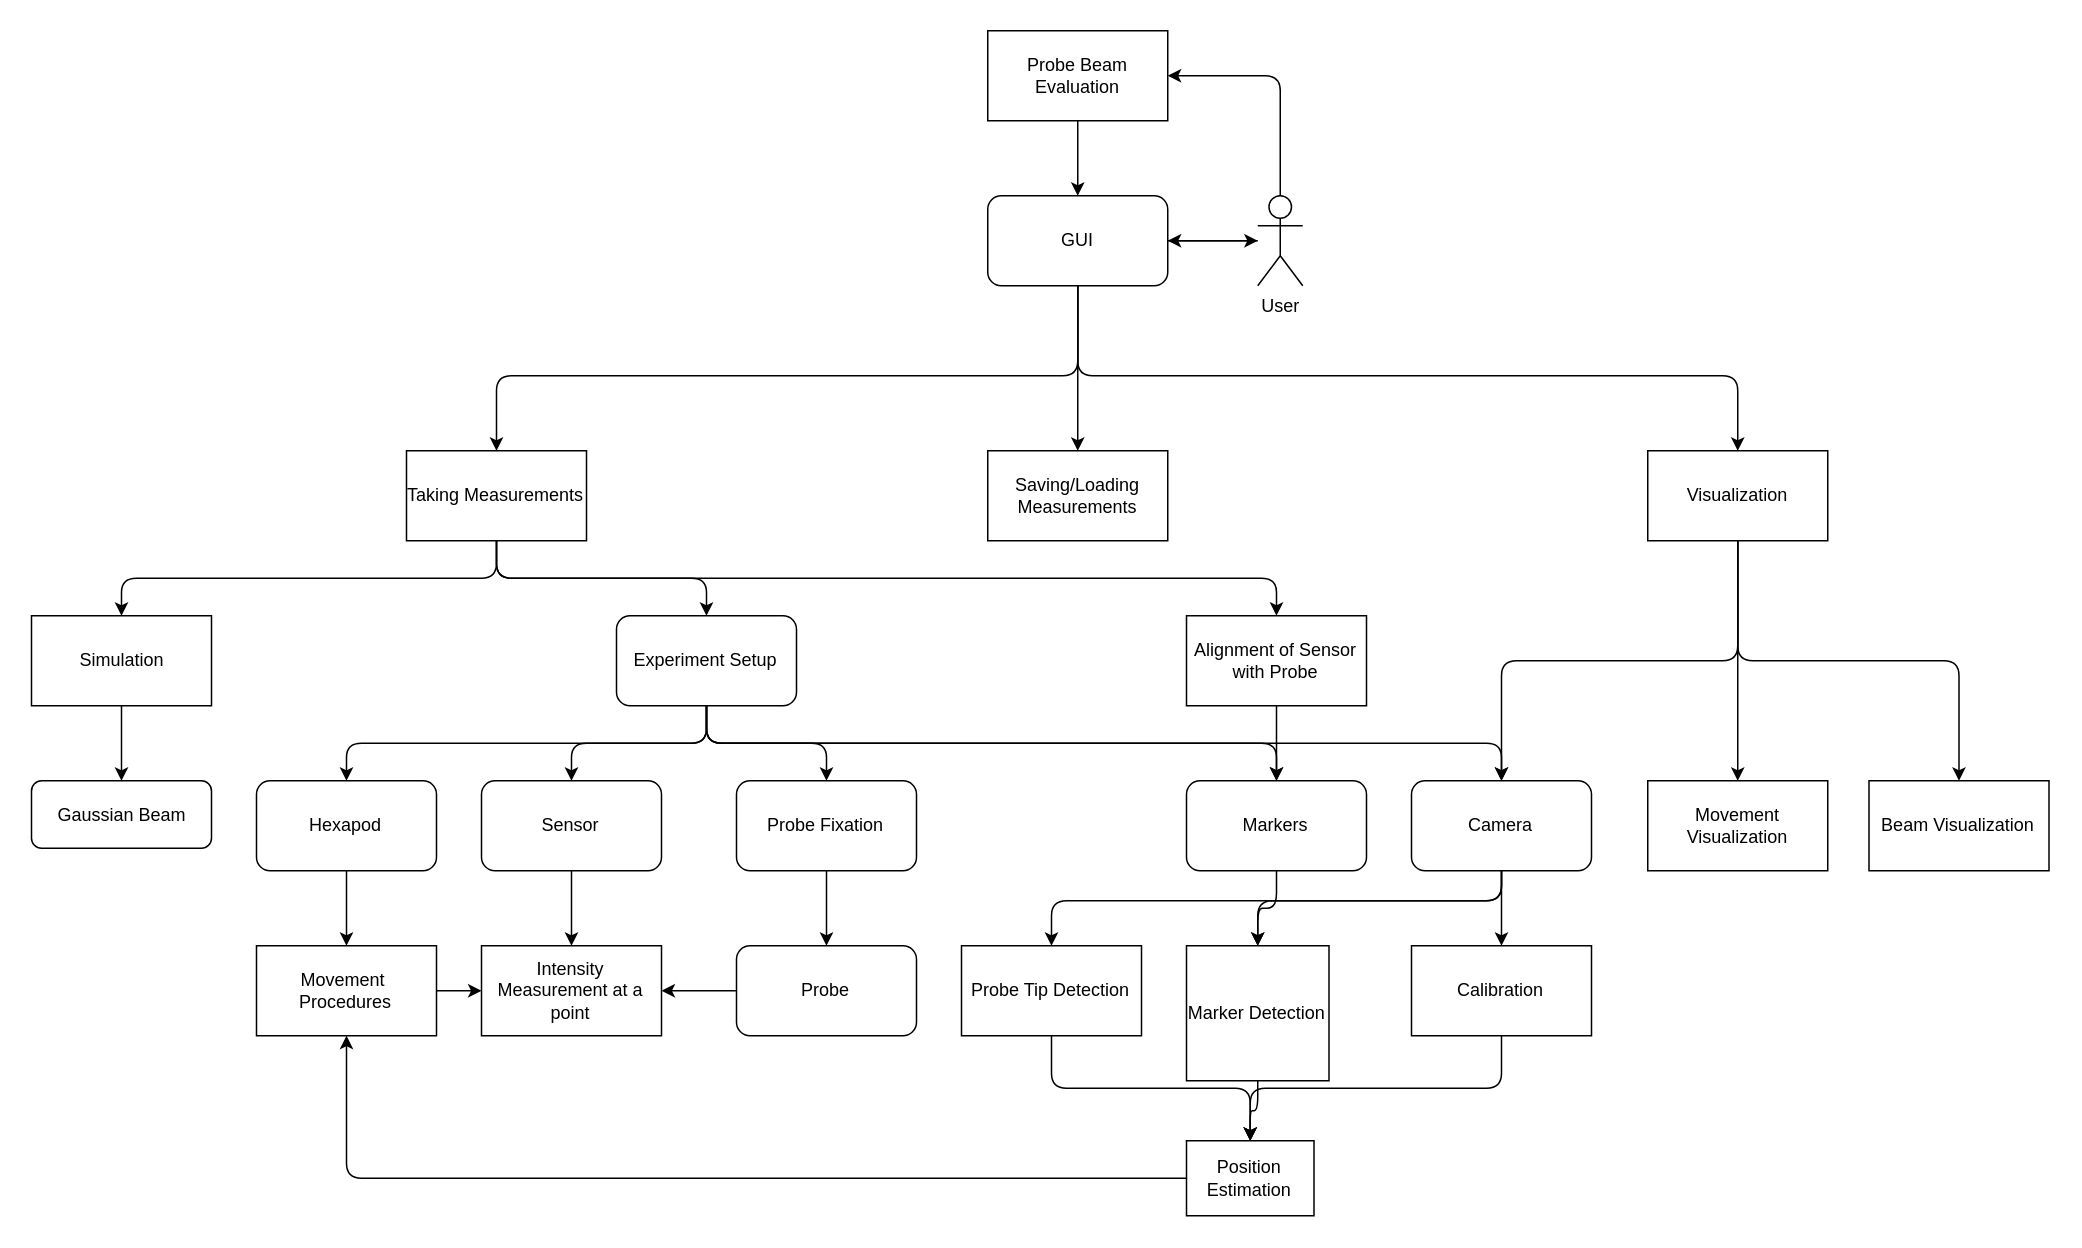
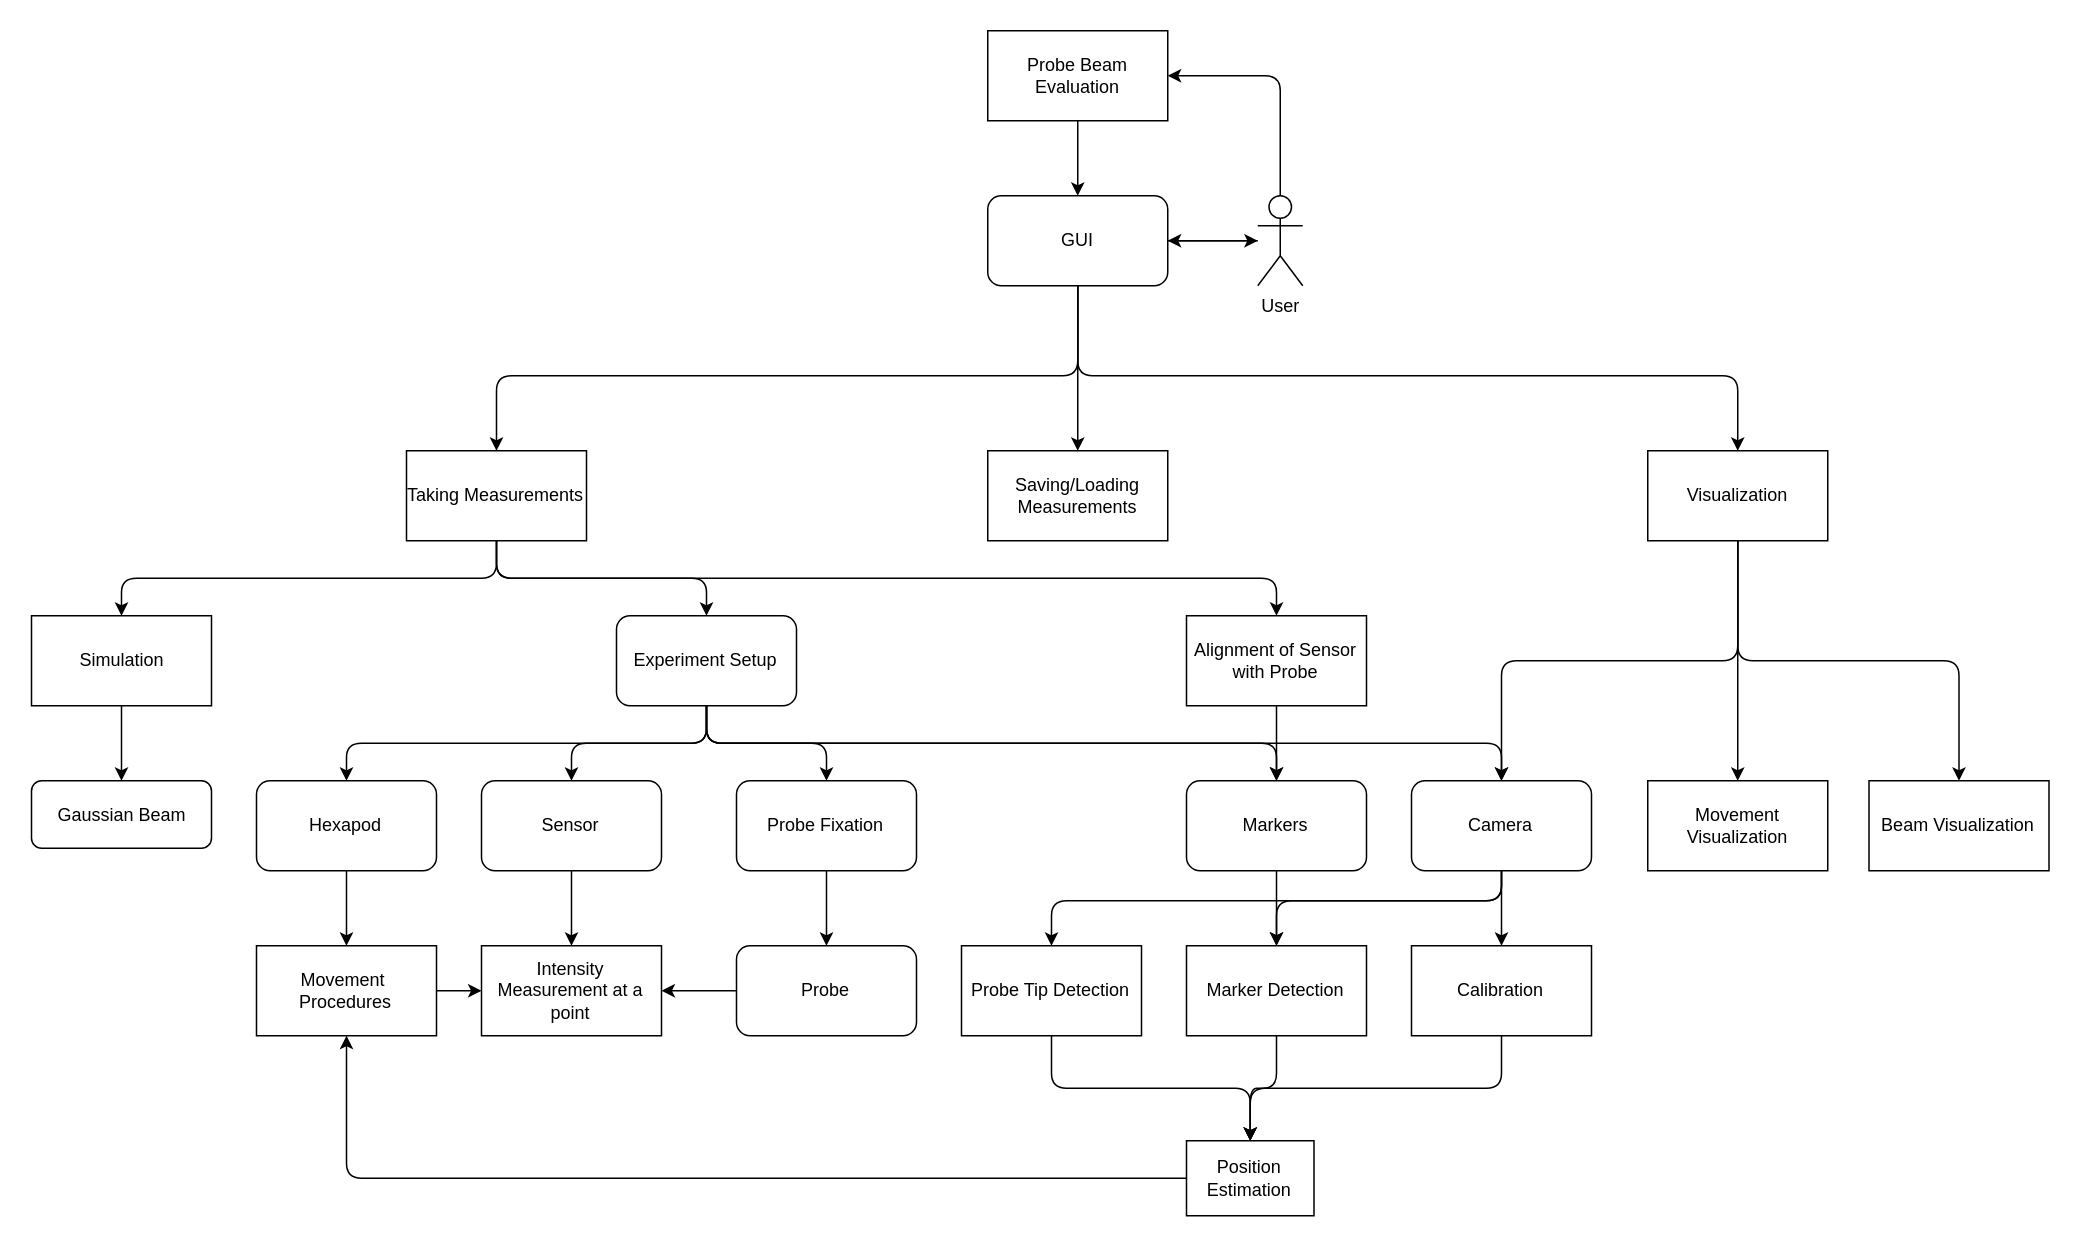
node "Marker Detection": size 143x135 -> 180x90
